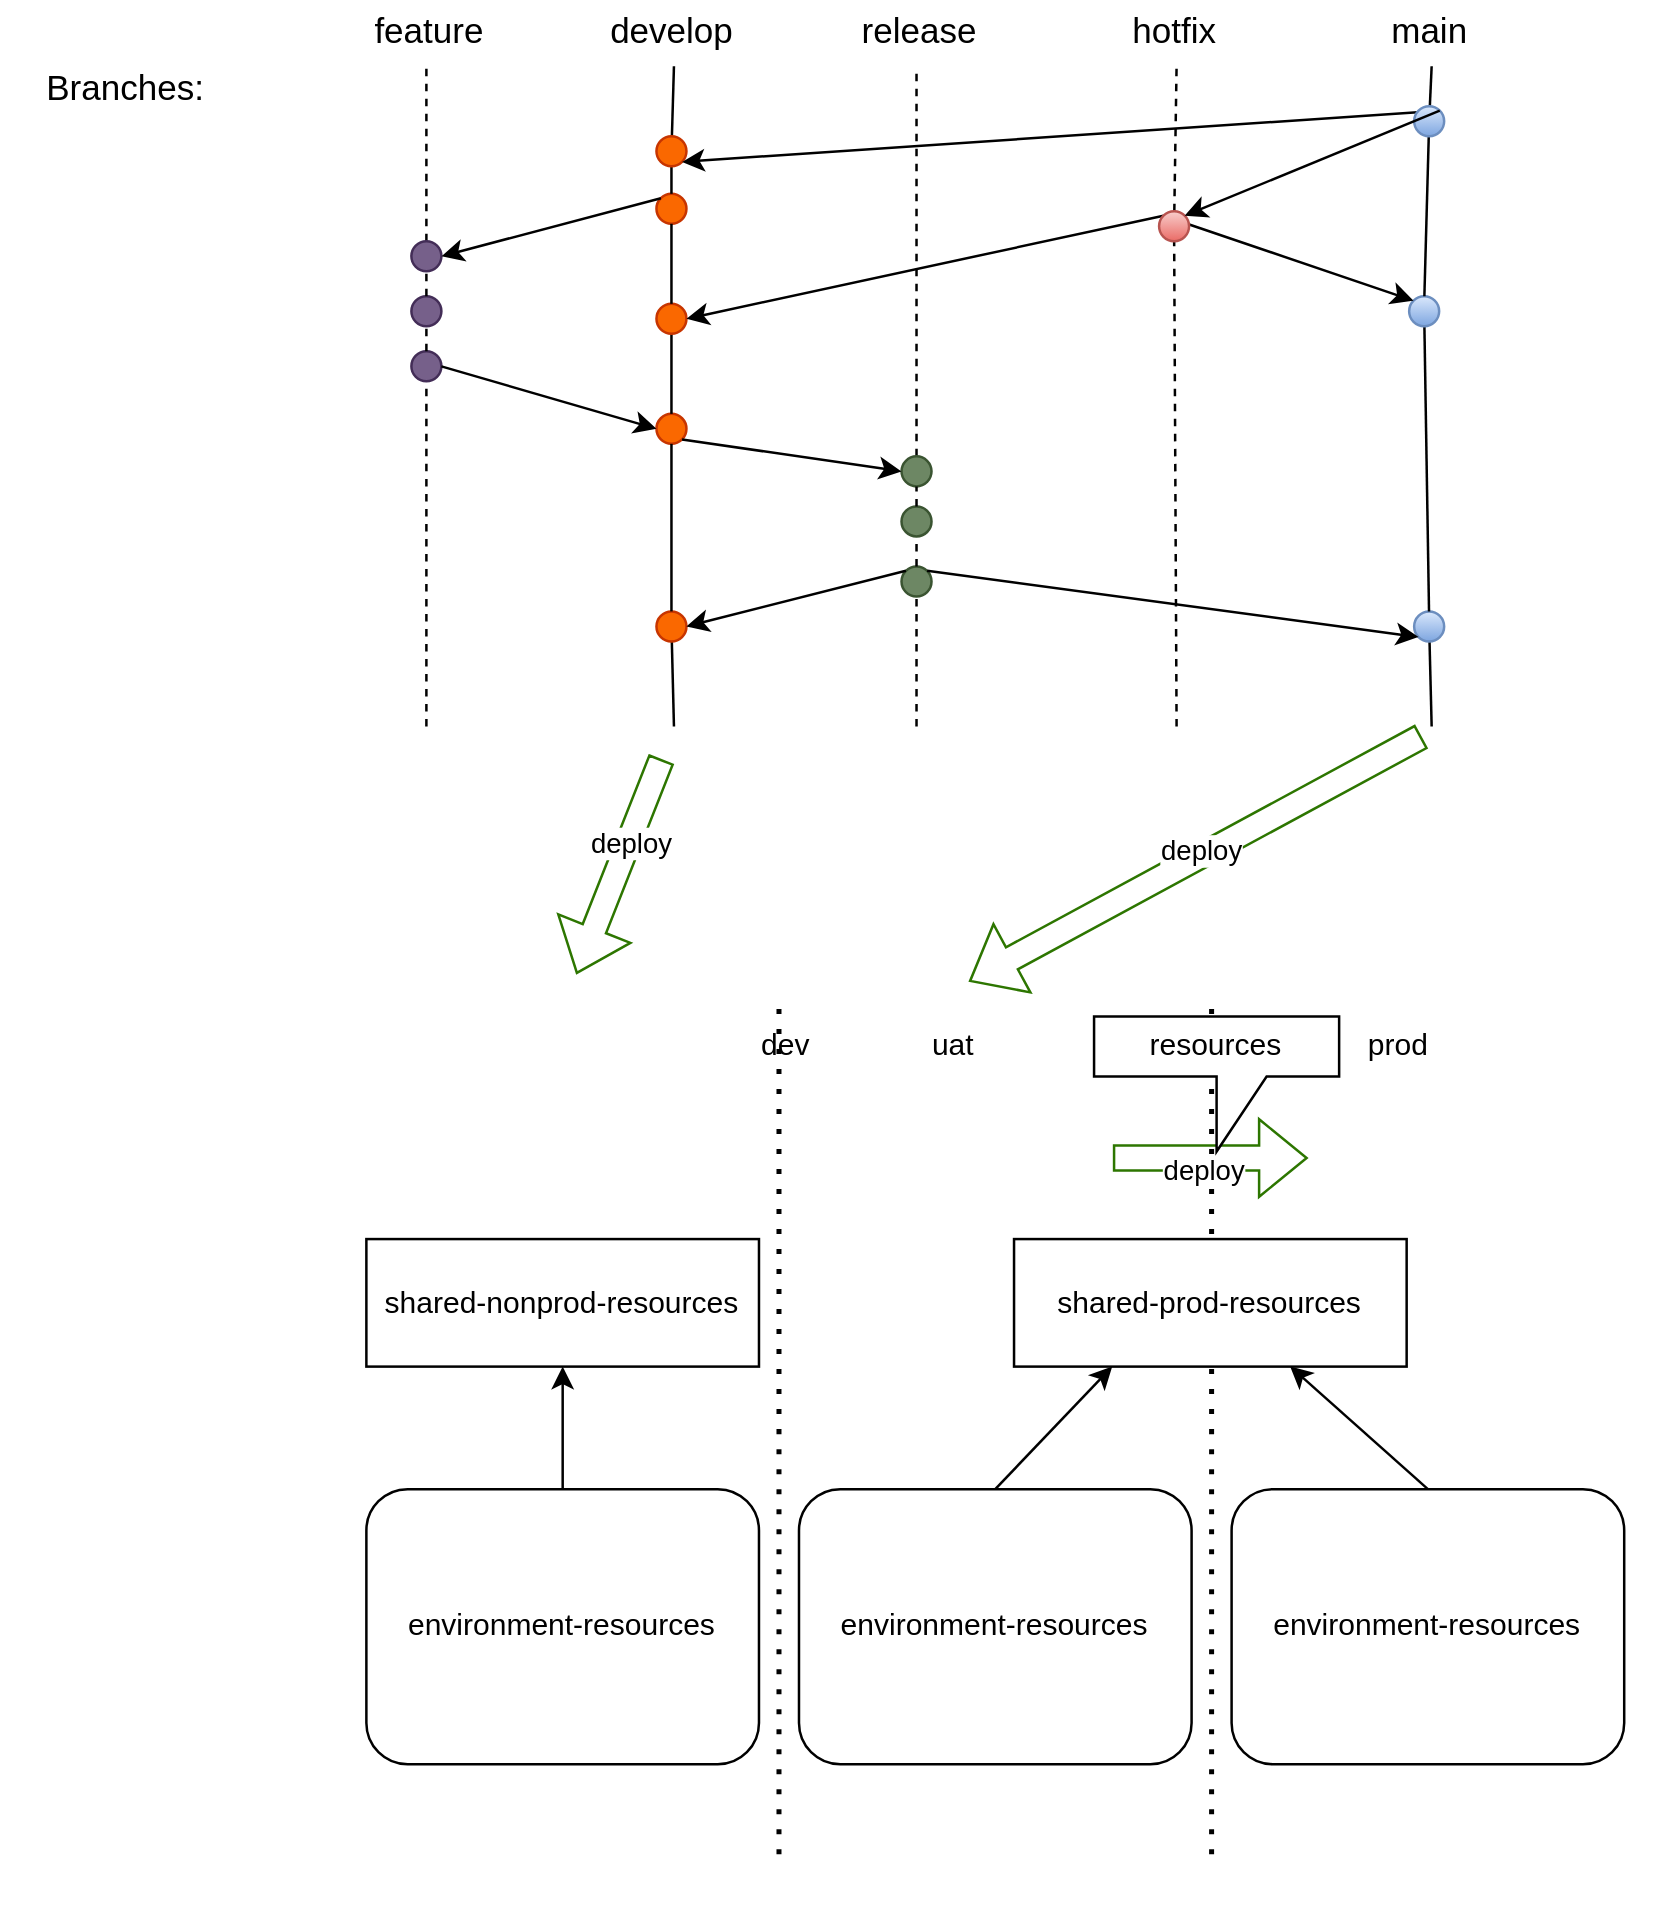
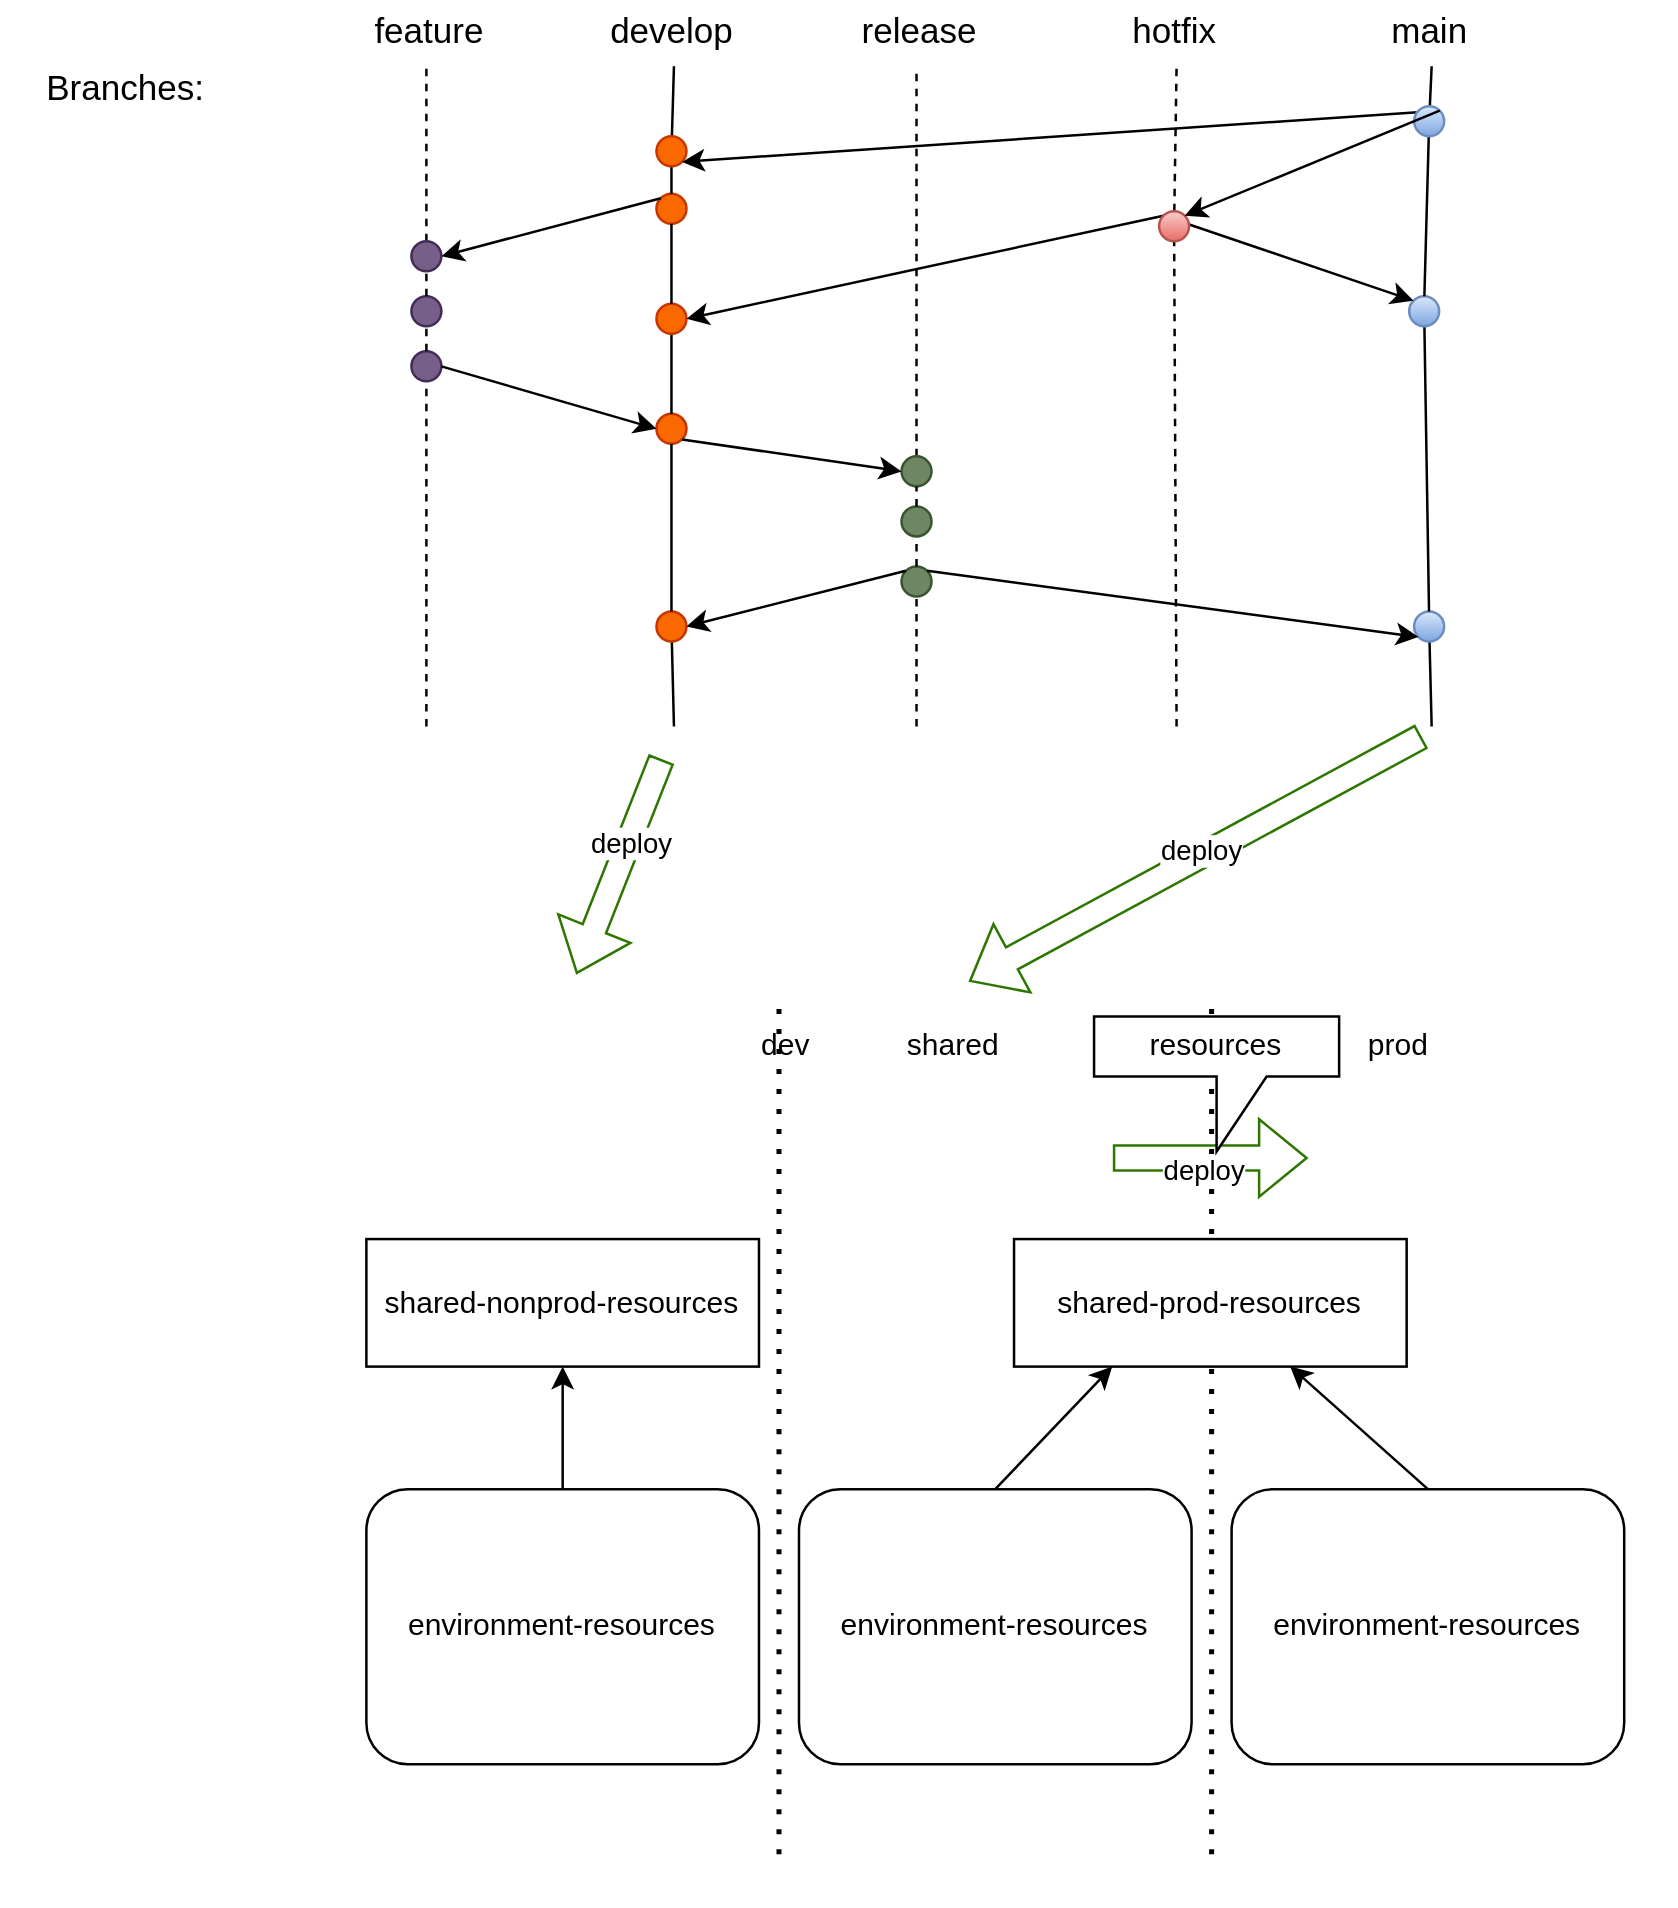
node "uat": label "uat" -> "shared"
